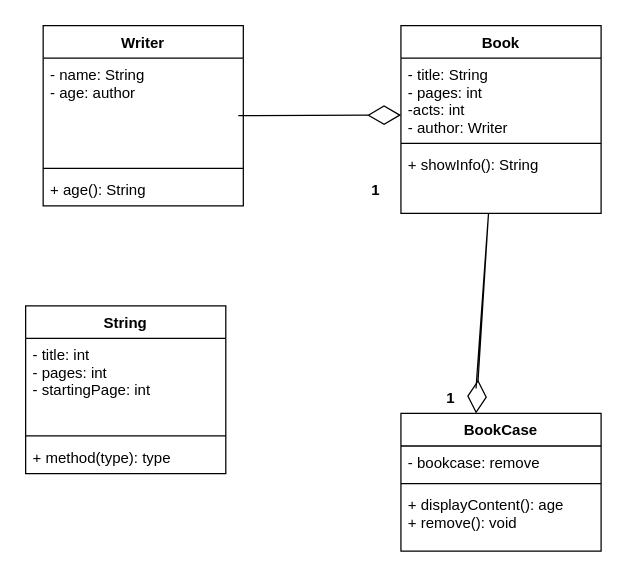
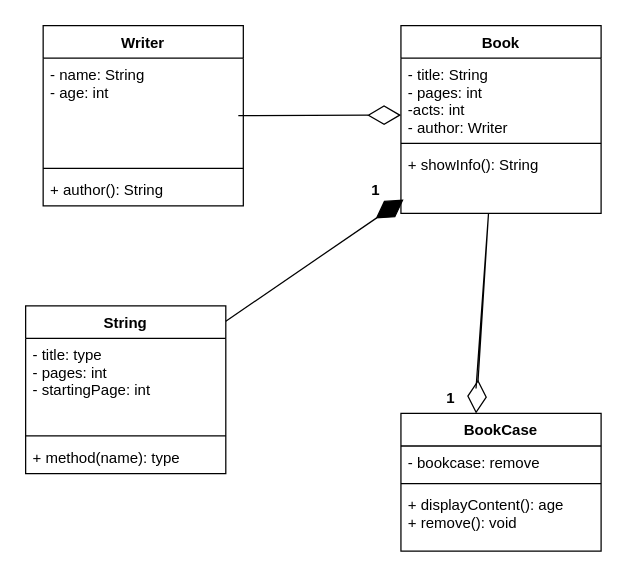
node "- name: String - age: author": label "- name: String - age: author" -> "- name: String - age: int"
node "+ age(): String": label "+ age(): String" -> "+ author(): String"
edge "String" -> "+ showInfo(): String": added
node "- title: int - pages: int - startingPage: int": label "- title: int - pages: int - startingPage: int" -> "- title: type - pages: int - startingPage: int"
node "+ method(type): type": label "+ method(type): type" -> "+ method(name): type"
